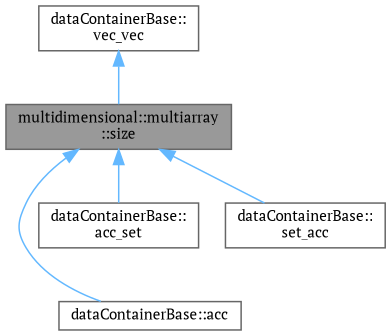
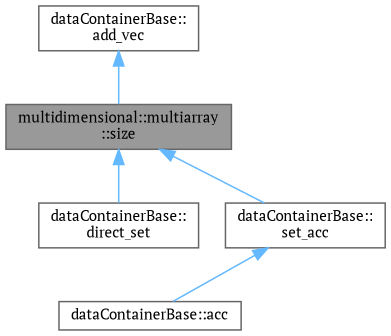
node "dataContainerBase:: vec_vec": label "dataContainerBase:: vec_vec" -> "dataContainerBase:: add_vec"
node "dataContainerBase:: acc_set": label "dataContainerBase:: acc_set" -> "dataContainerBase:: direct_set"
edge "dataContainerBase::acc" -> "multidimensional::multiarray ::size": now "dataContainerBase::acc" -> "dataContainerBase:: set_acc"
